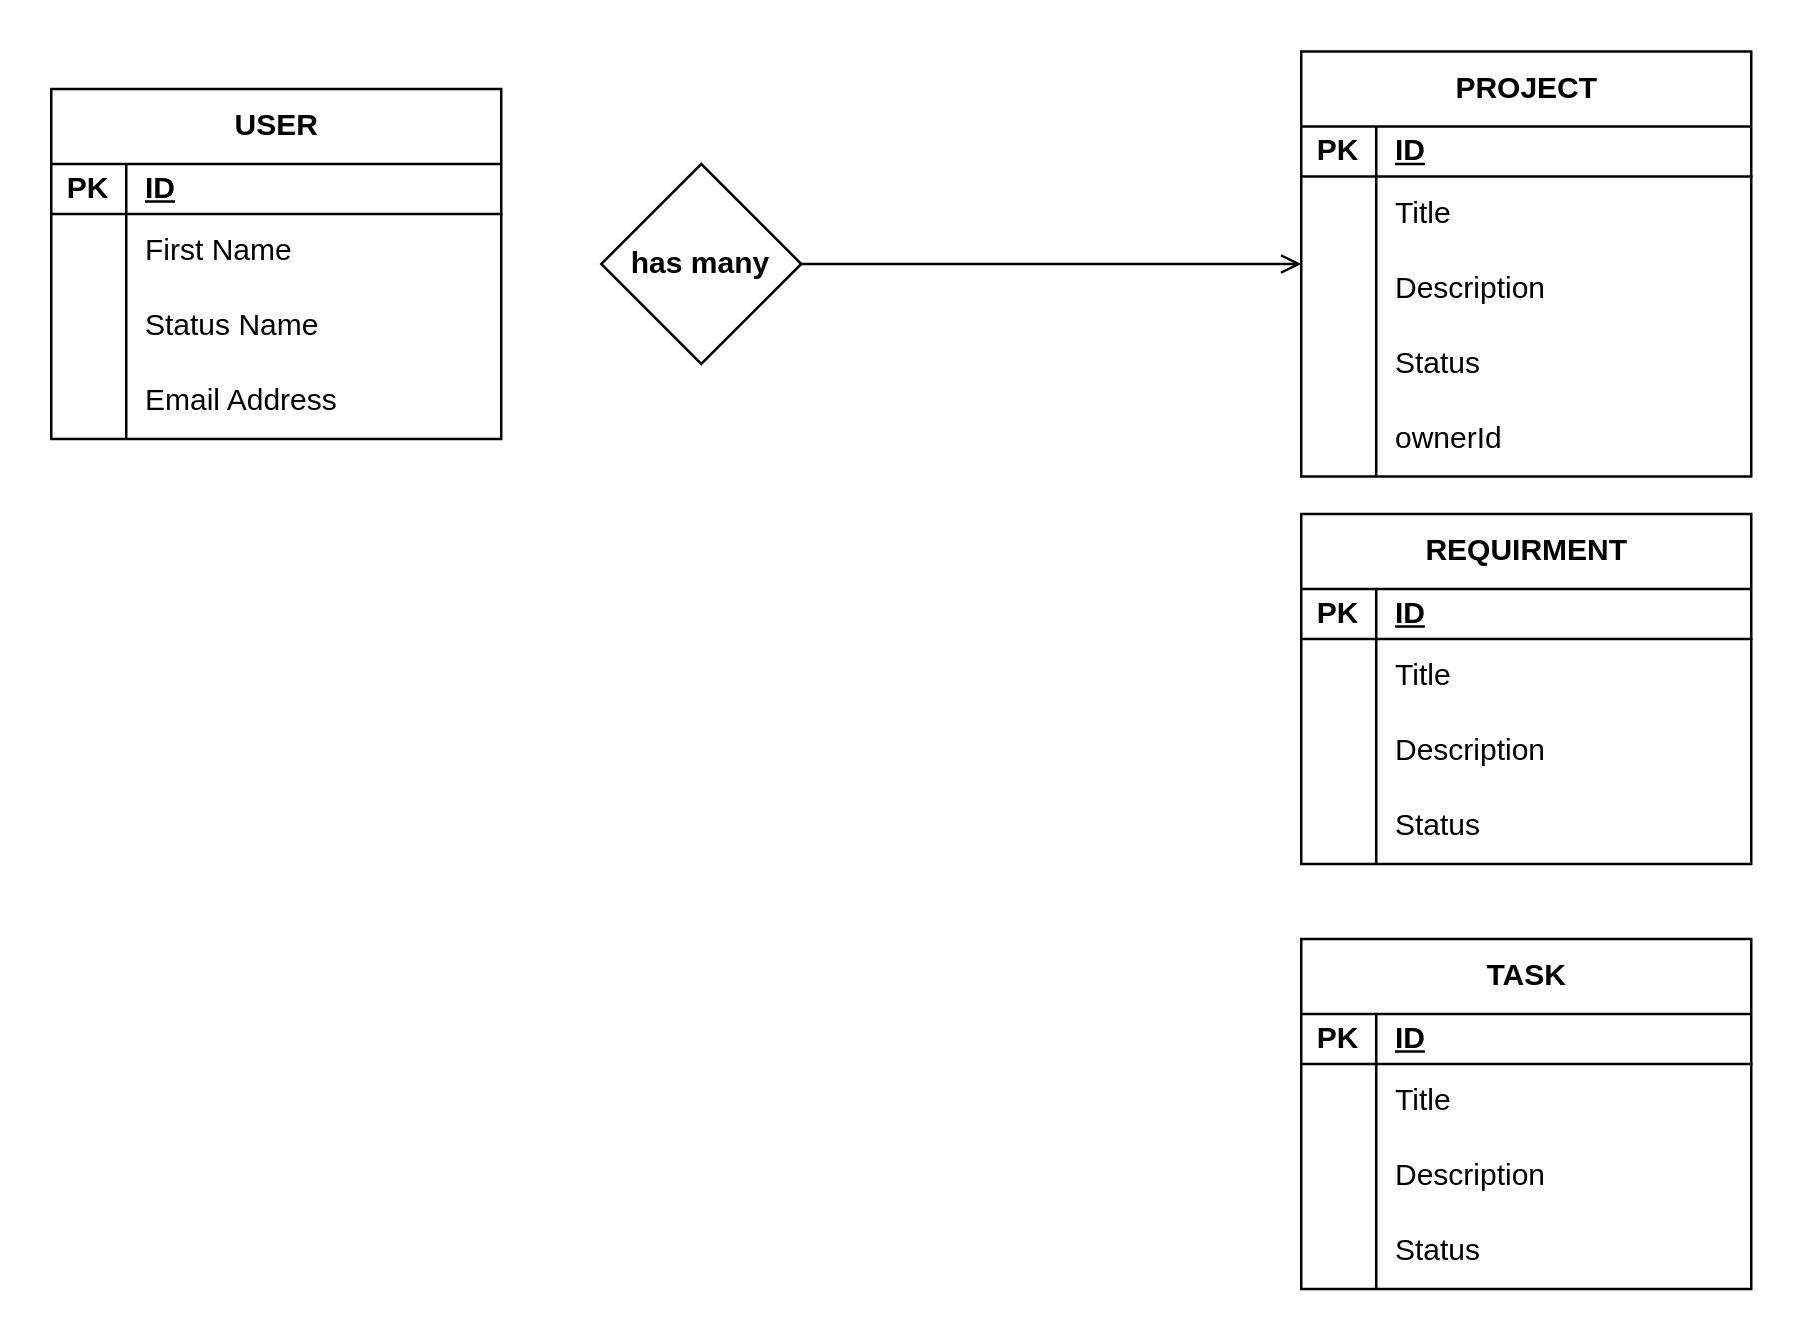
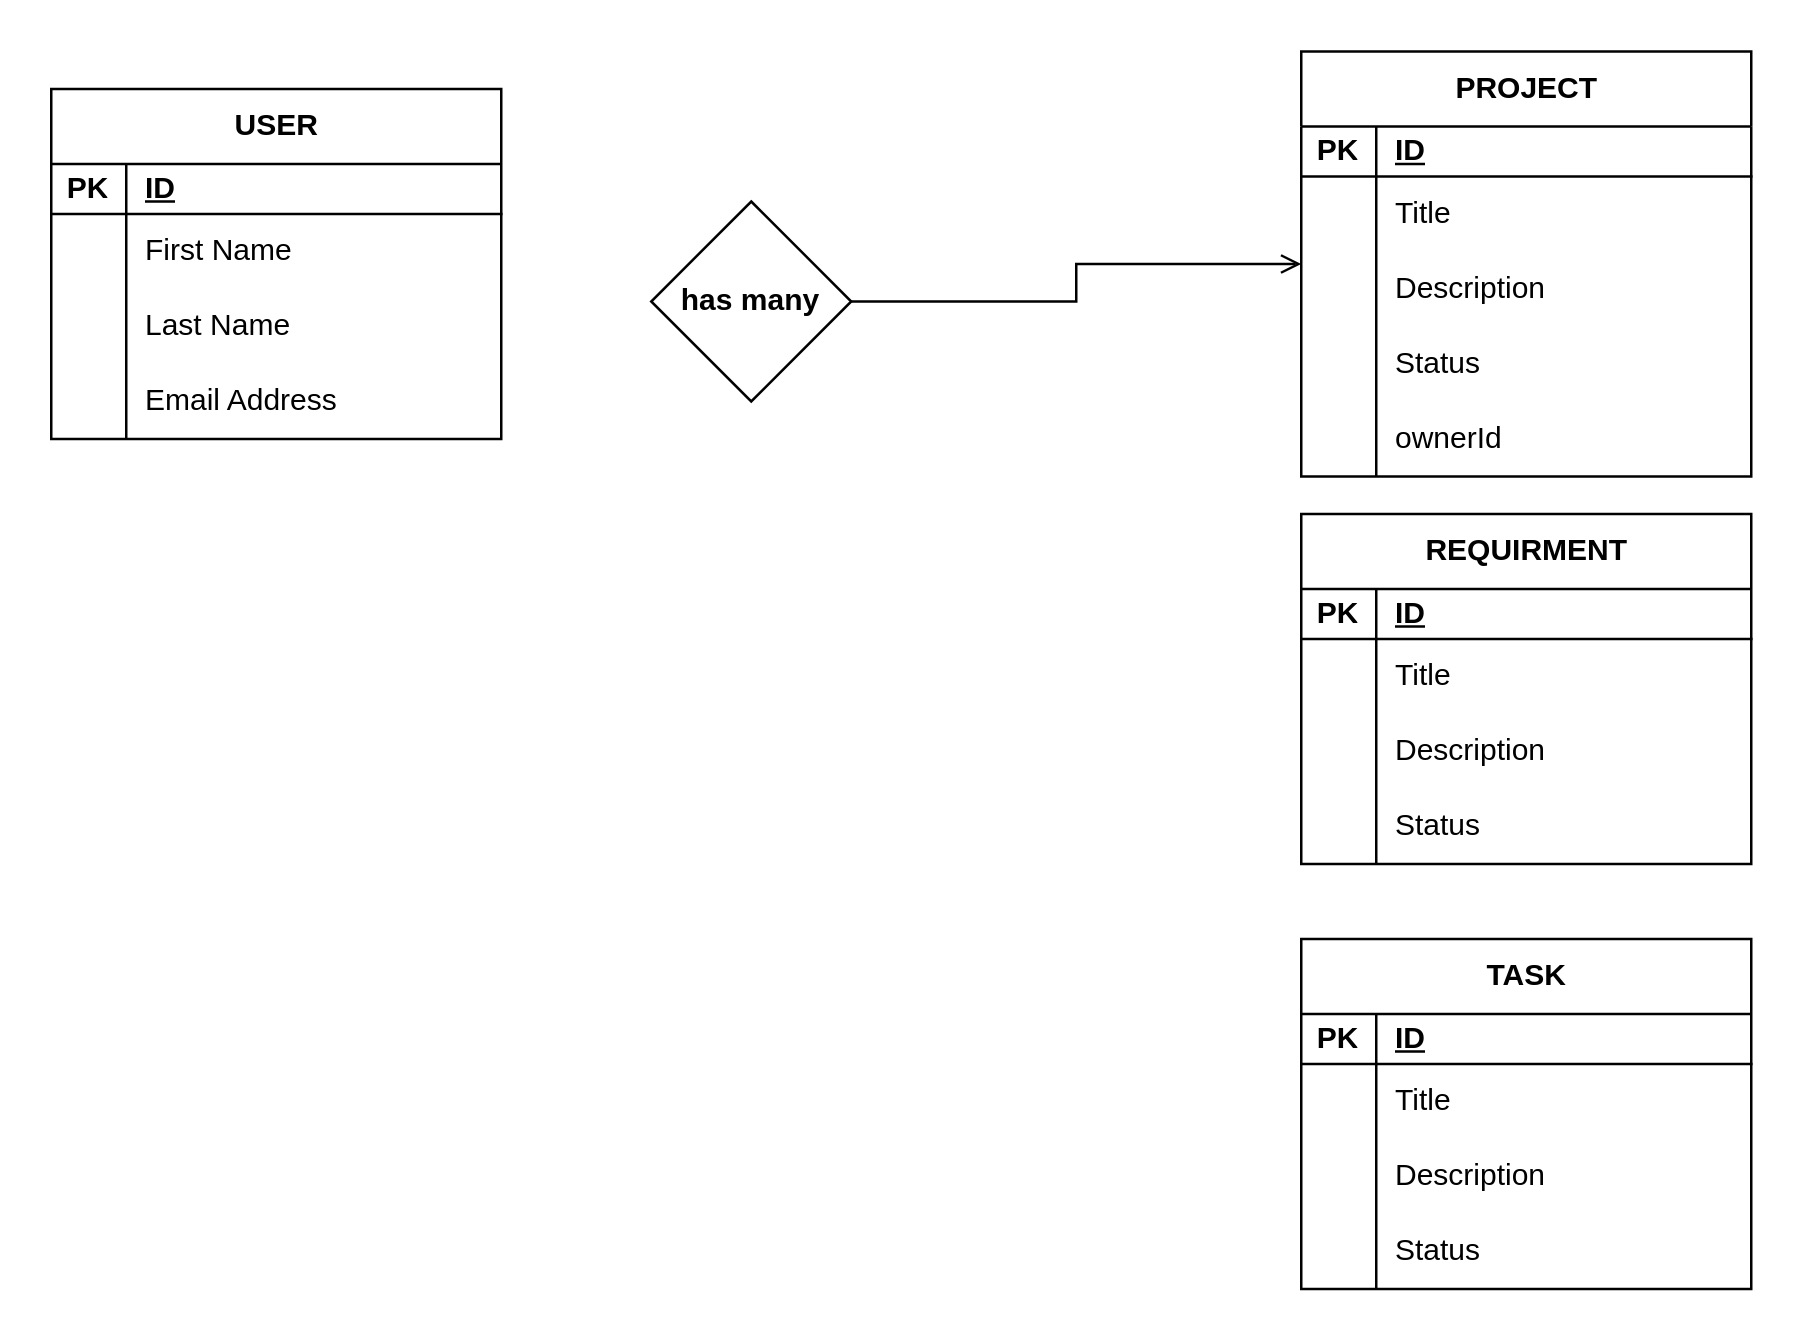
node "has many": moved (701, 264) -> (751, 301)
node "Status Name": label "Status Name" -> "Last Name"
